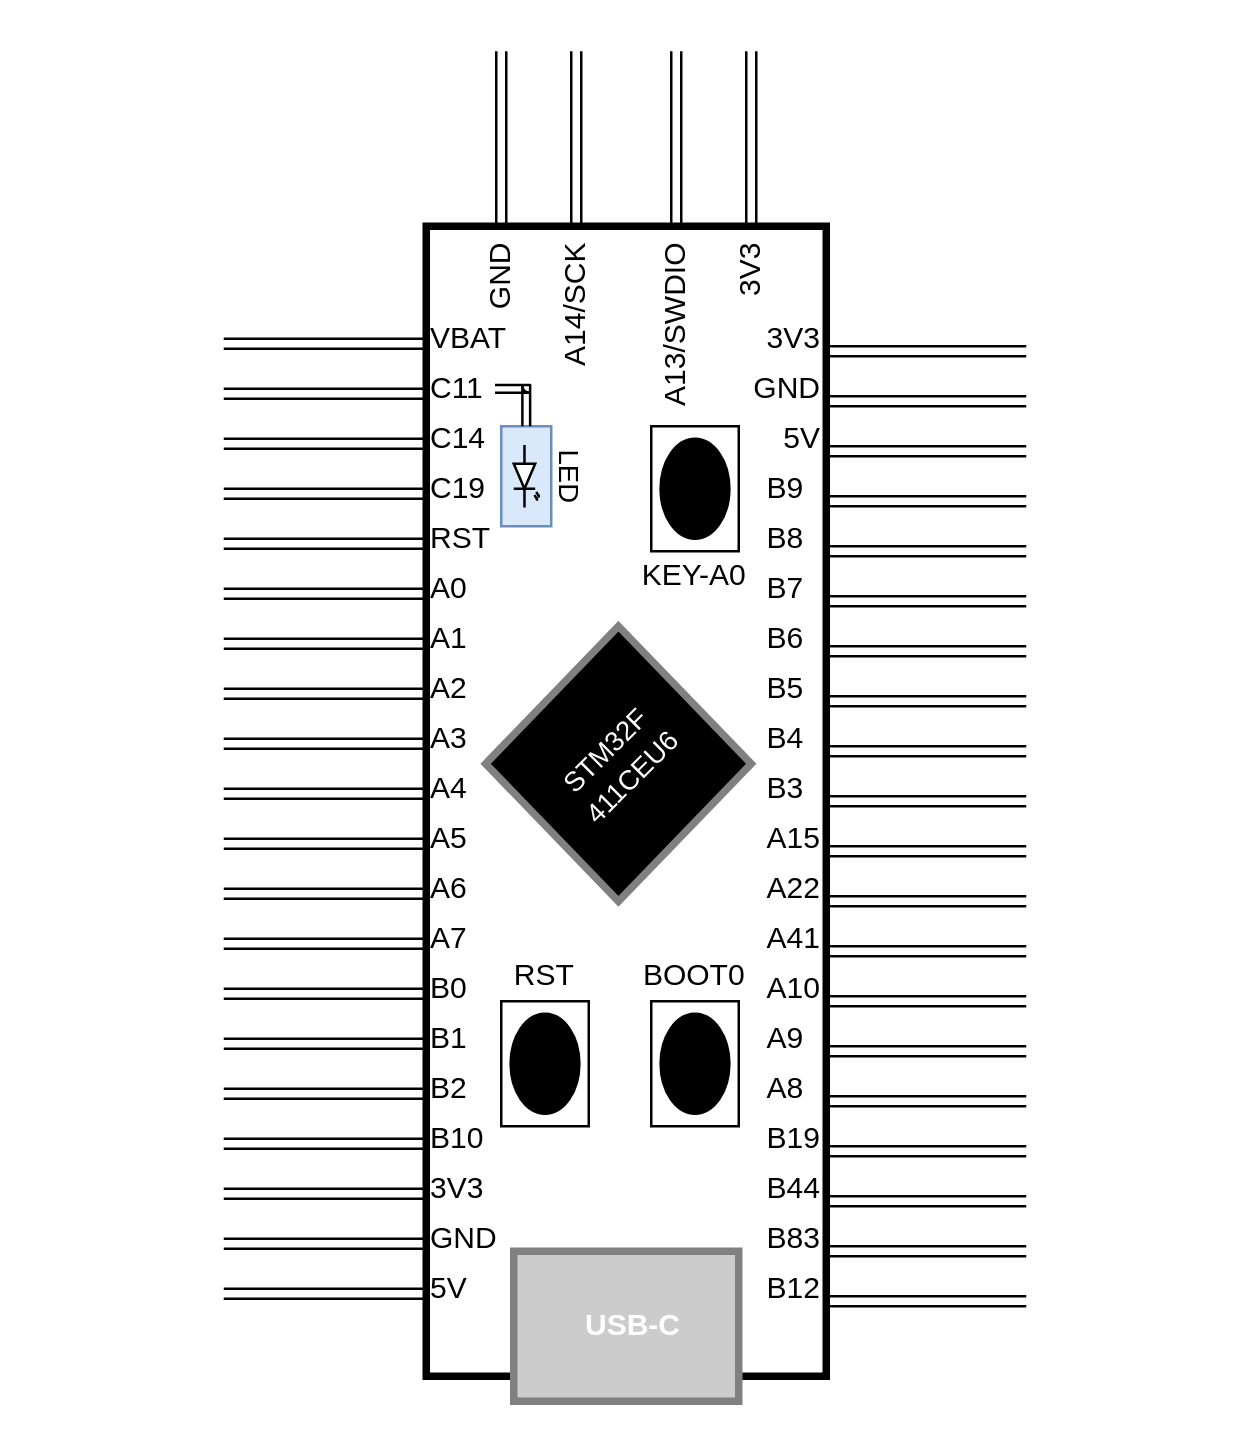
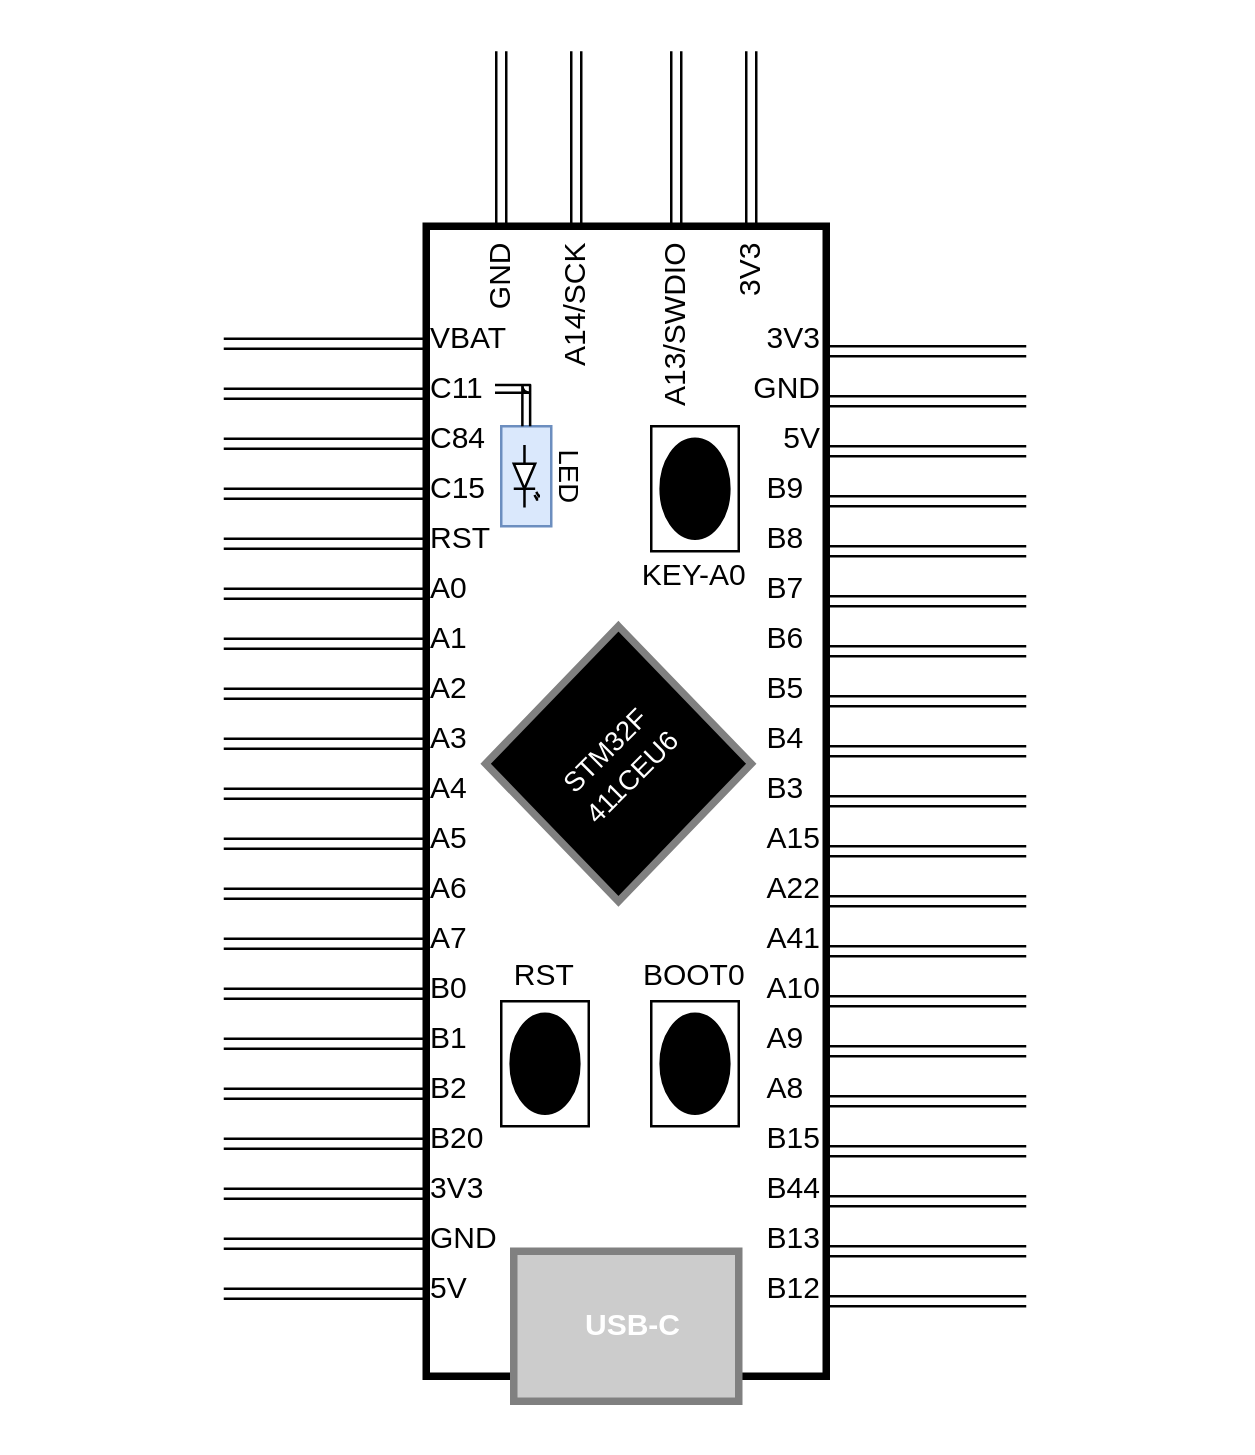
node "C14": label "C14" -> "C84"
node "C19": label "C19" -> "C15"
node "B10": label "B10" -> "B20"
node "B19": label "B19" -> "B15"
node "B83": label "B83" -> "B13"
